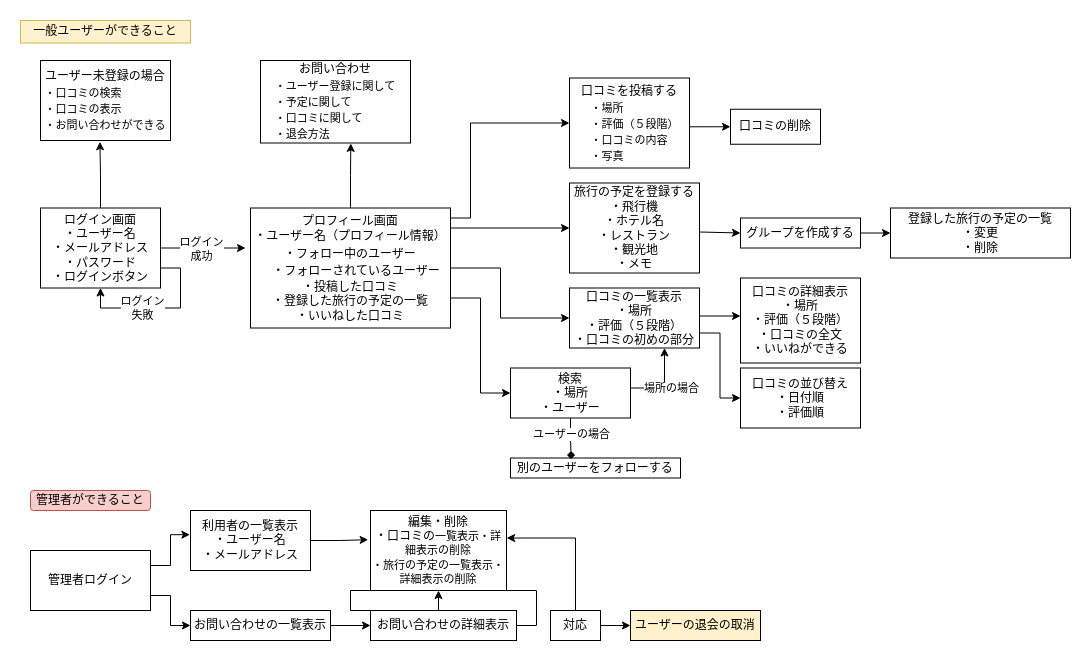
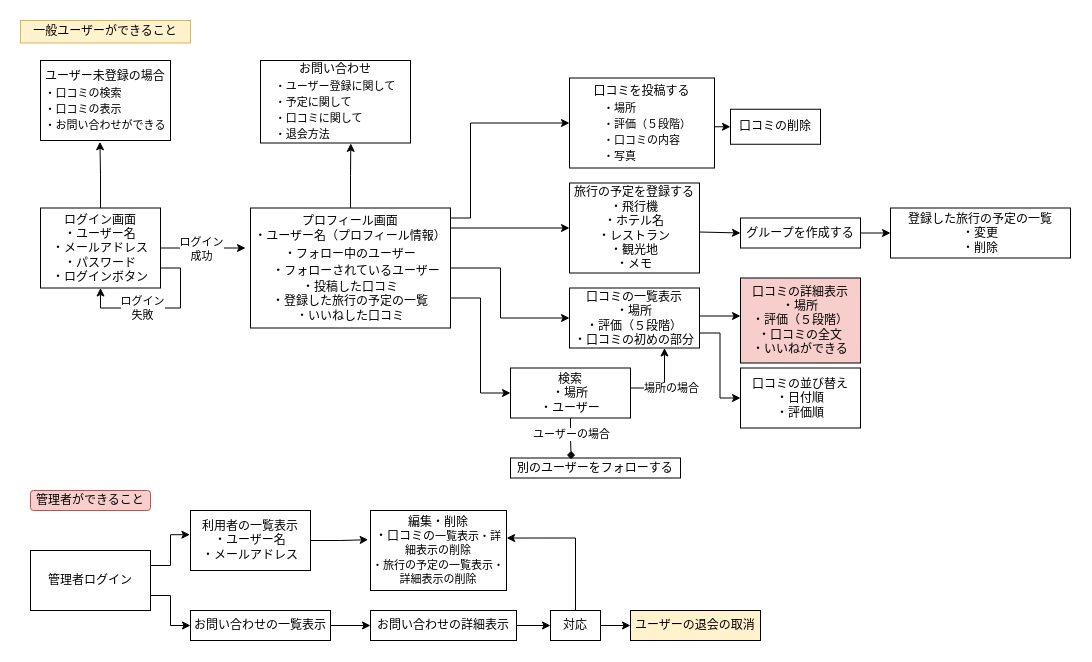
node "口コミを投稿する ・場所 ・評価（５段階） ・口コミの内容 ・写真": size 120x90 -> 145x90
node "口コミの詳細表示 ・場所 ・評価（５段階） ・口コミの全文 ・いいねができる": fillcolor #ffffff -> #f8cecc
edge "お問い合わせの詳細表示" -> "編集・削除 ・口コミの一覧表示・詳細表示の削除 ・旅行の予定の一覧表示・詳細表示の削除": now "お問い合わせの詳細表示" -> "対応"
